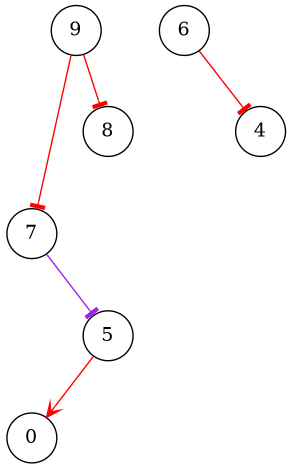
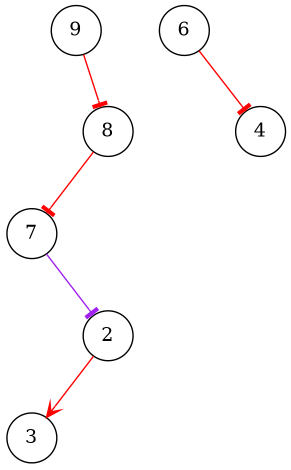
edge "9" -> "7": now "8" -> "7"
node "5": label "5" -> "2"
node "0": label "0" -> "3"
